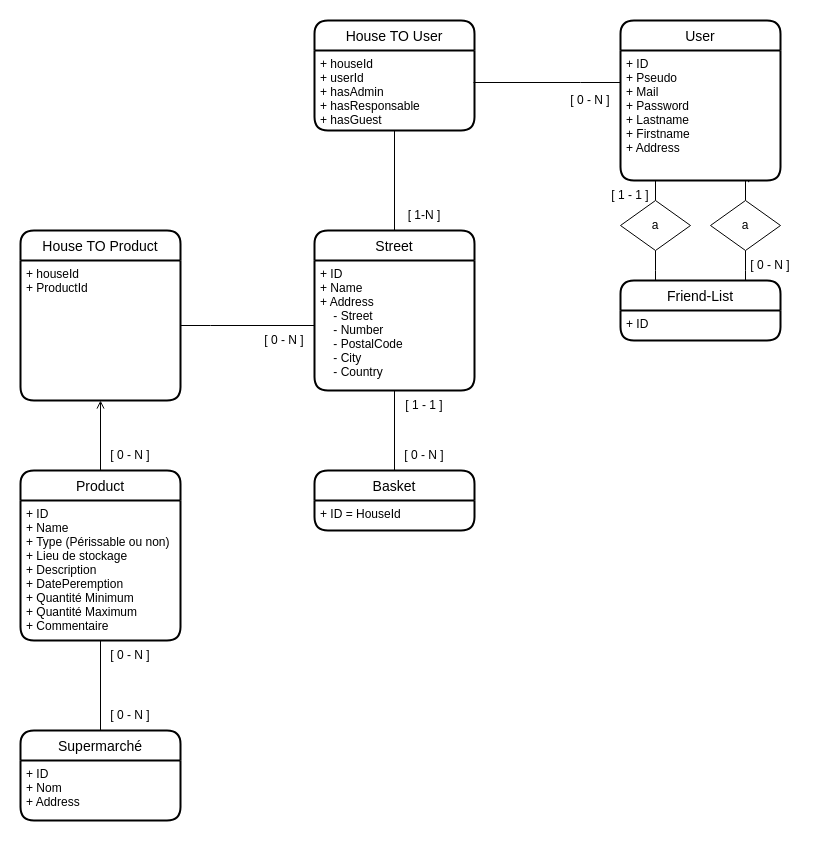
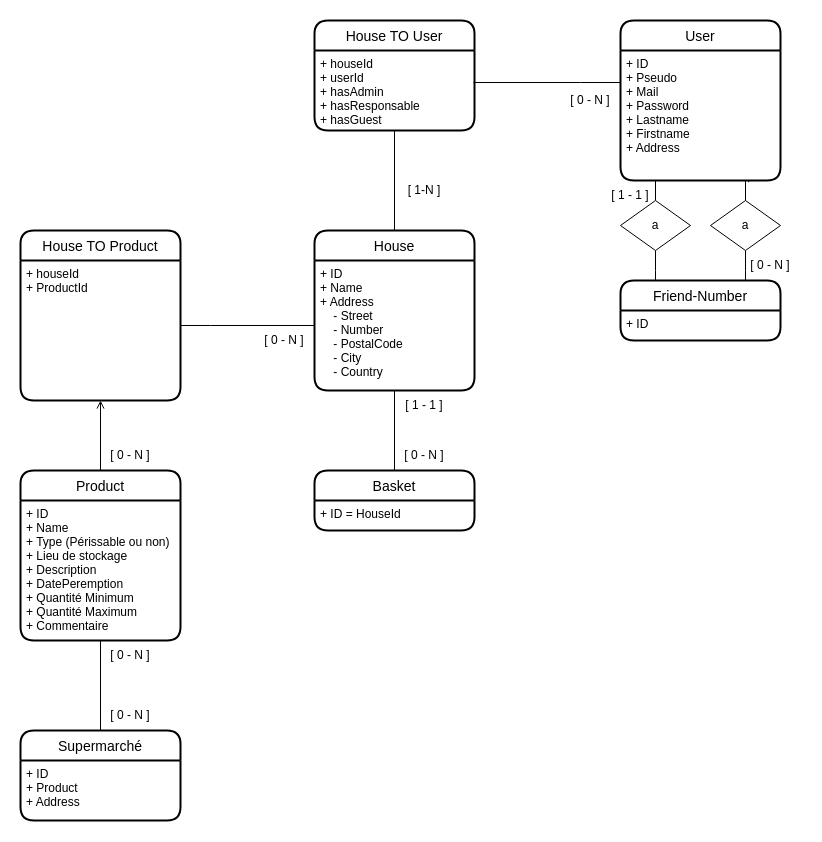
node "[ 1-N ]": moved (425, 216) -> (425, 191)
node "Street": label "Street" -> "House"
node "Friend-List": label "Friend-List" -> "Friend-Number"
node "+ ID + Nom + Address": label "+ ID + Nom + Address" -> "+ ID + Product + Address"
